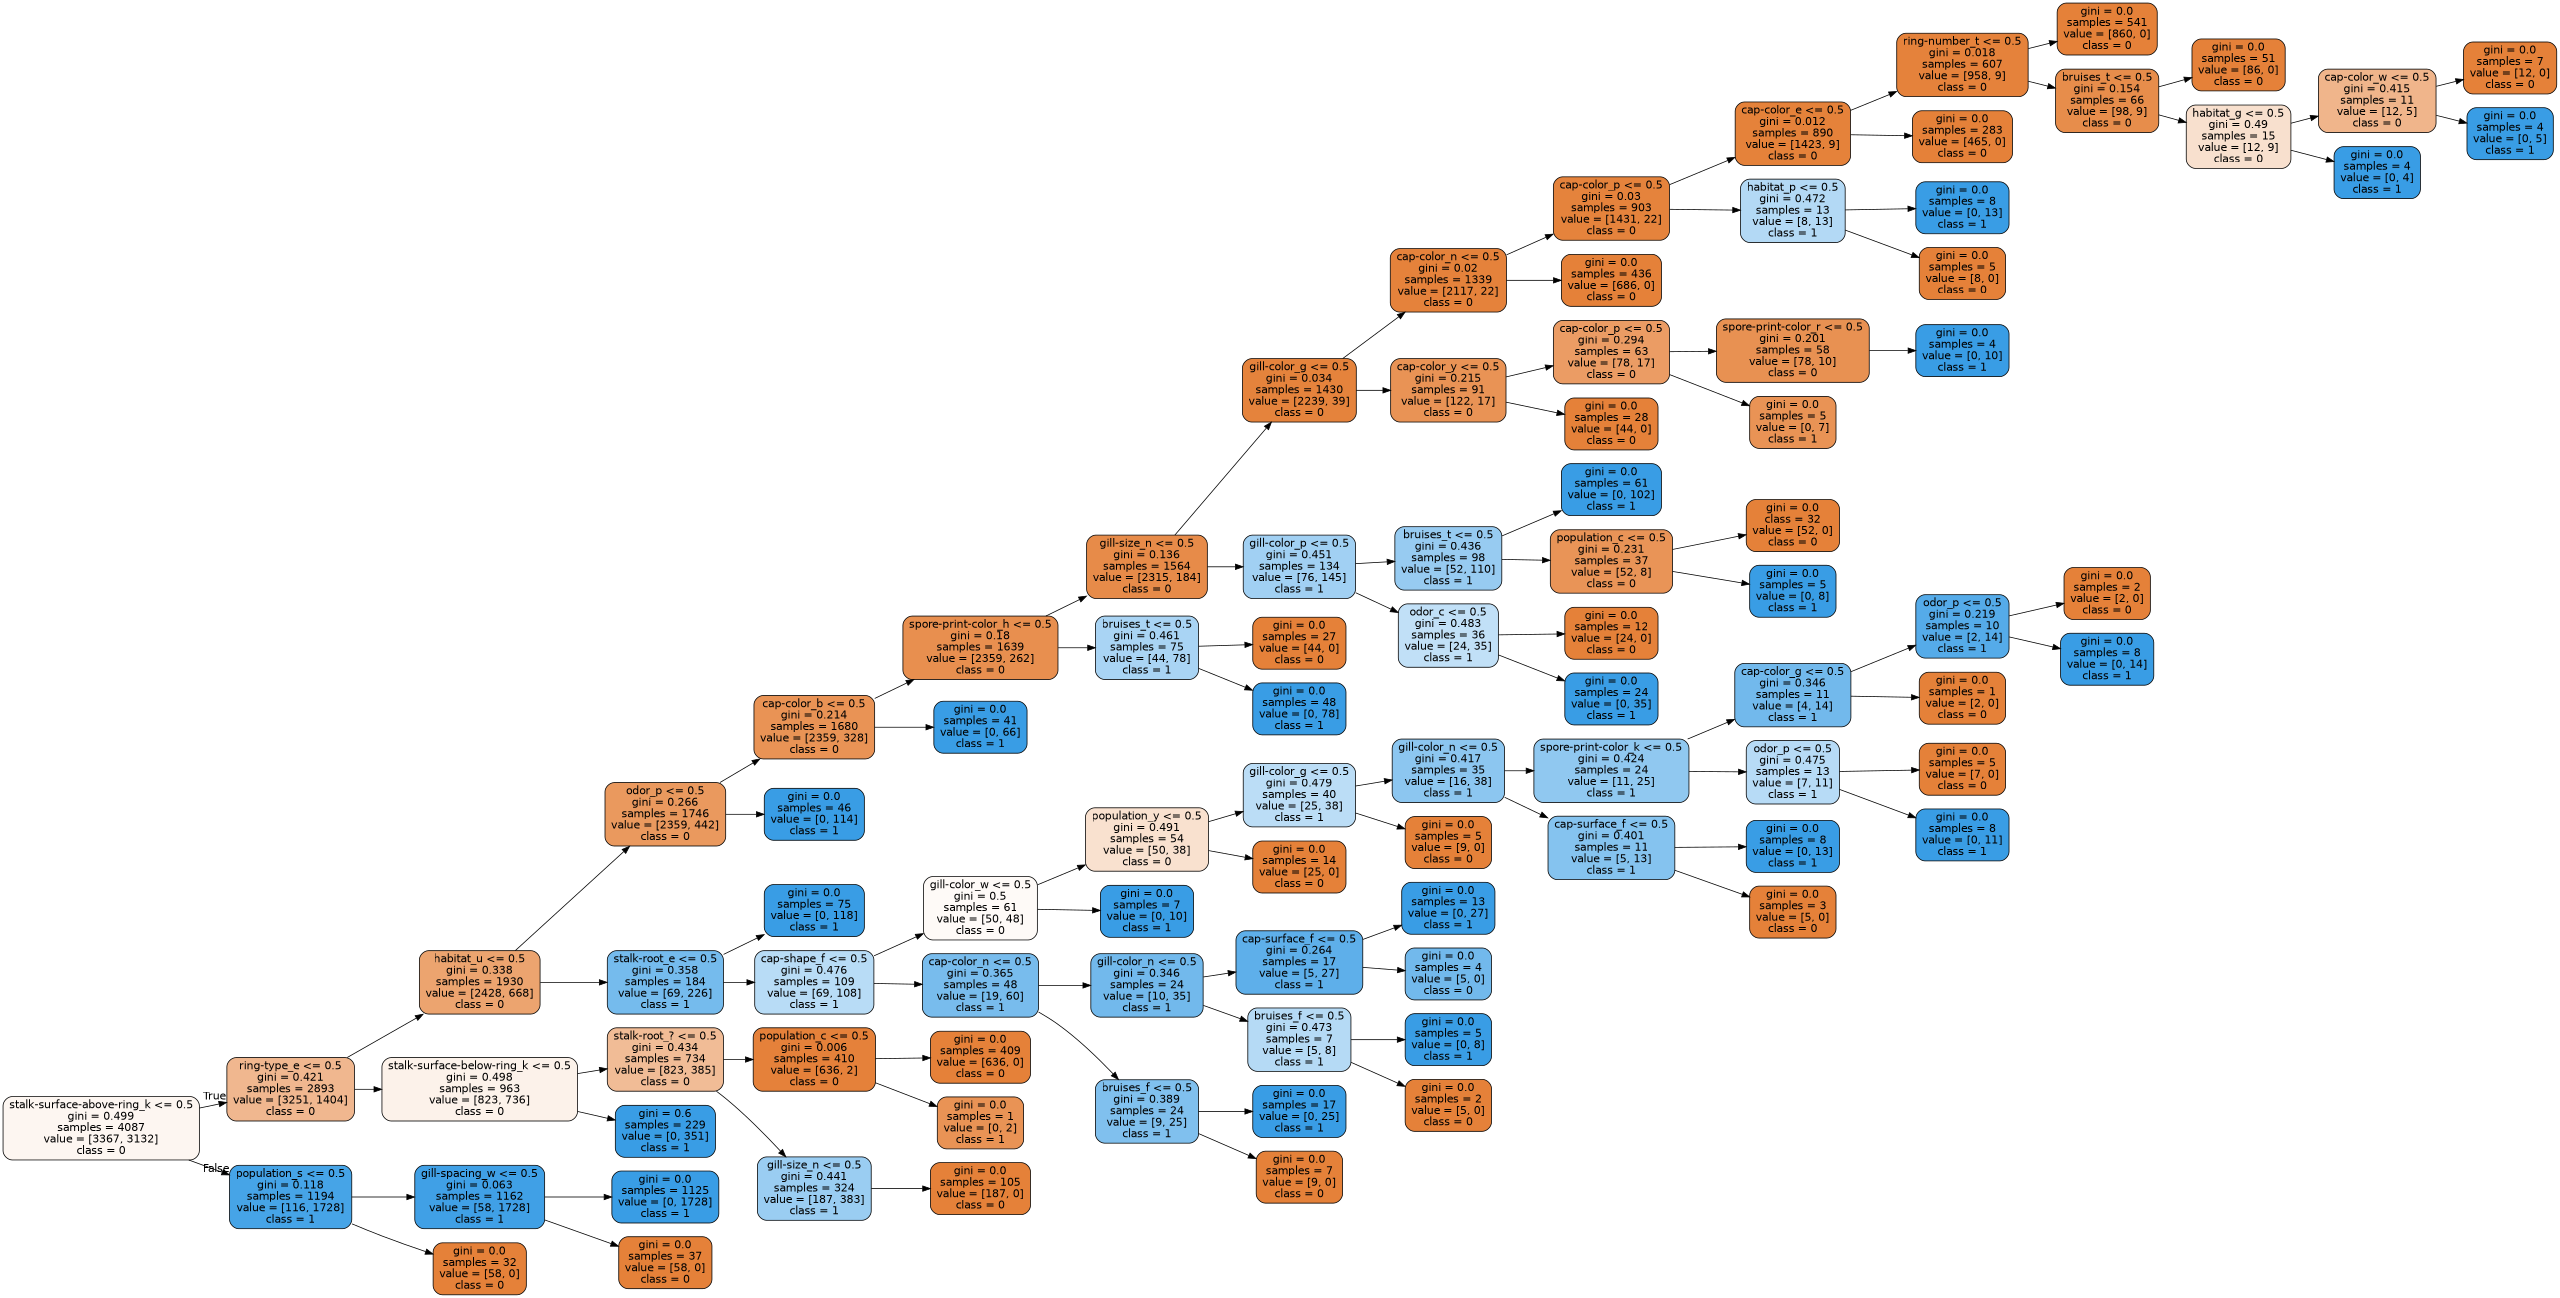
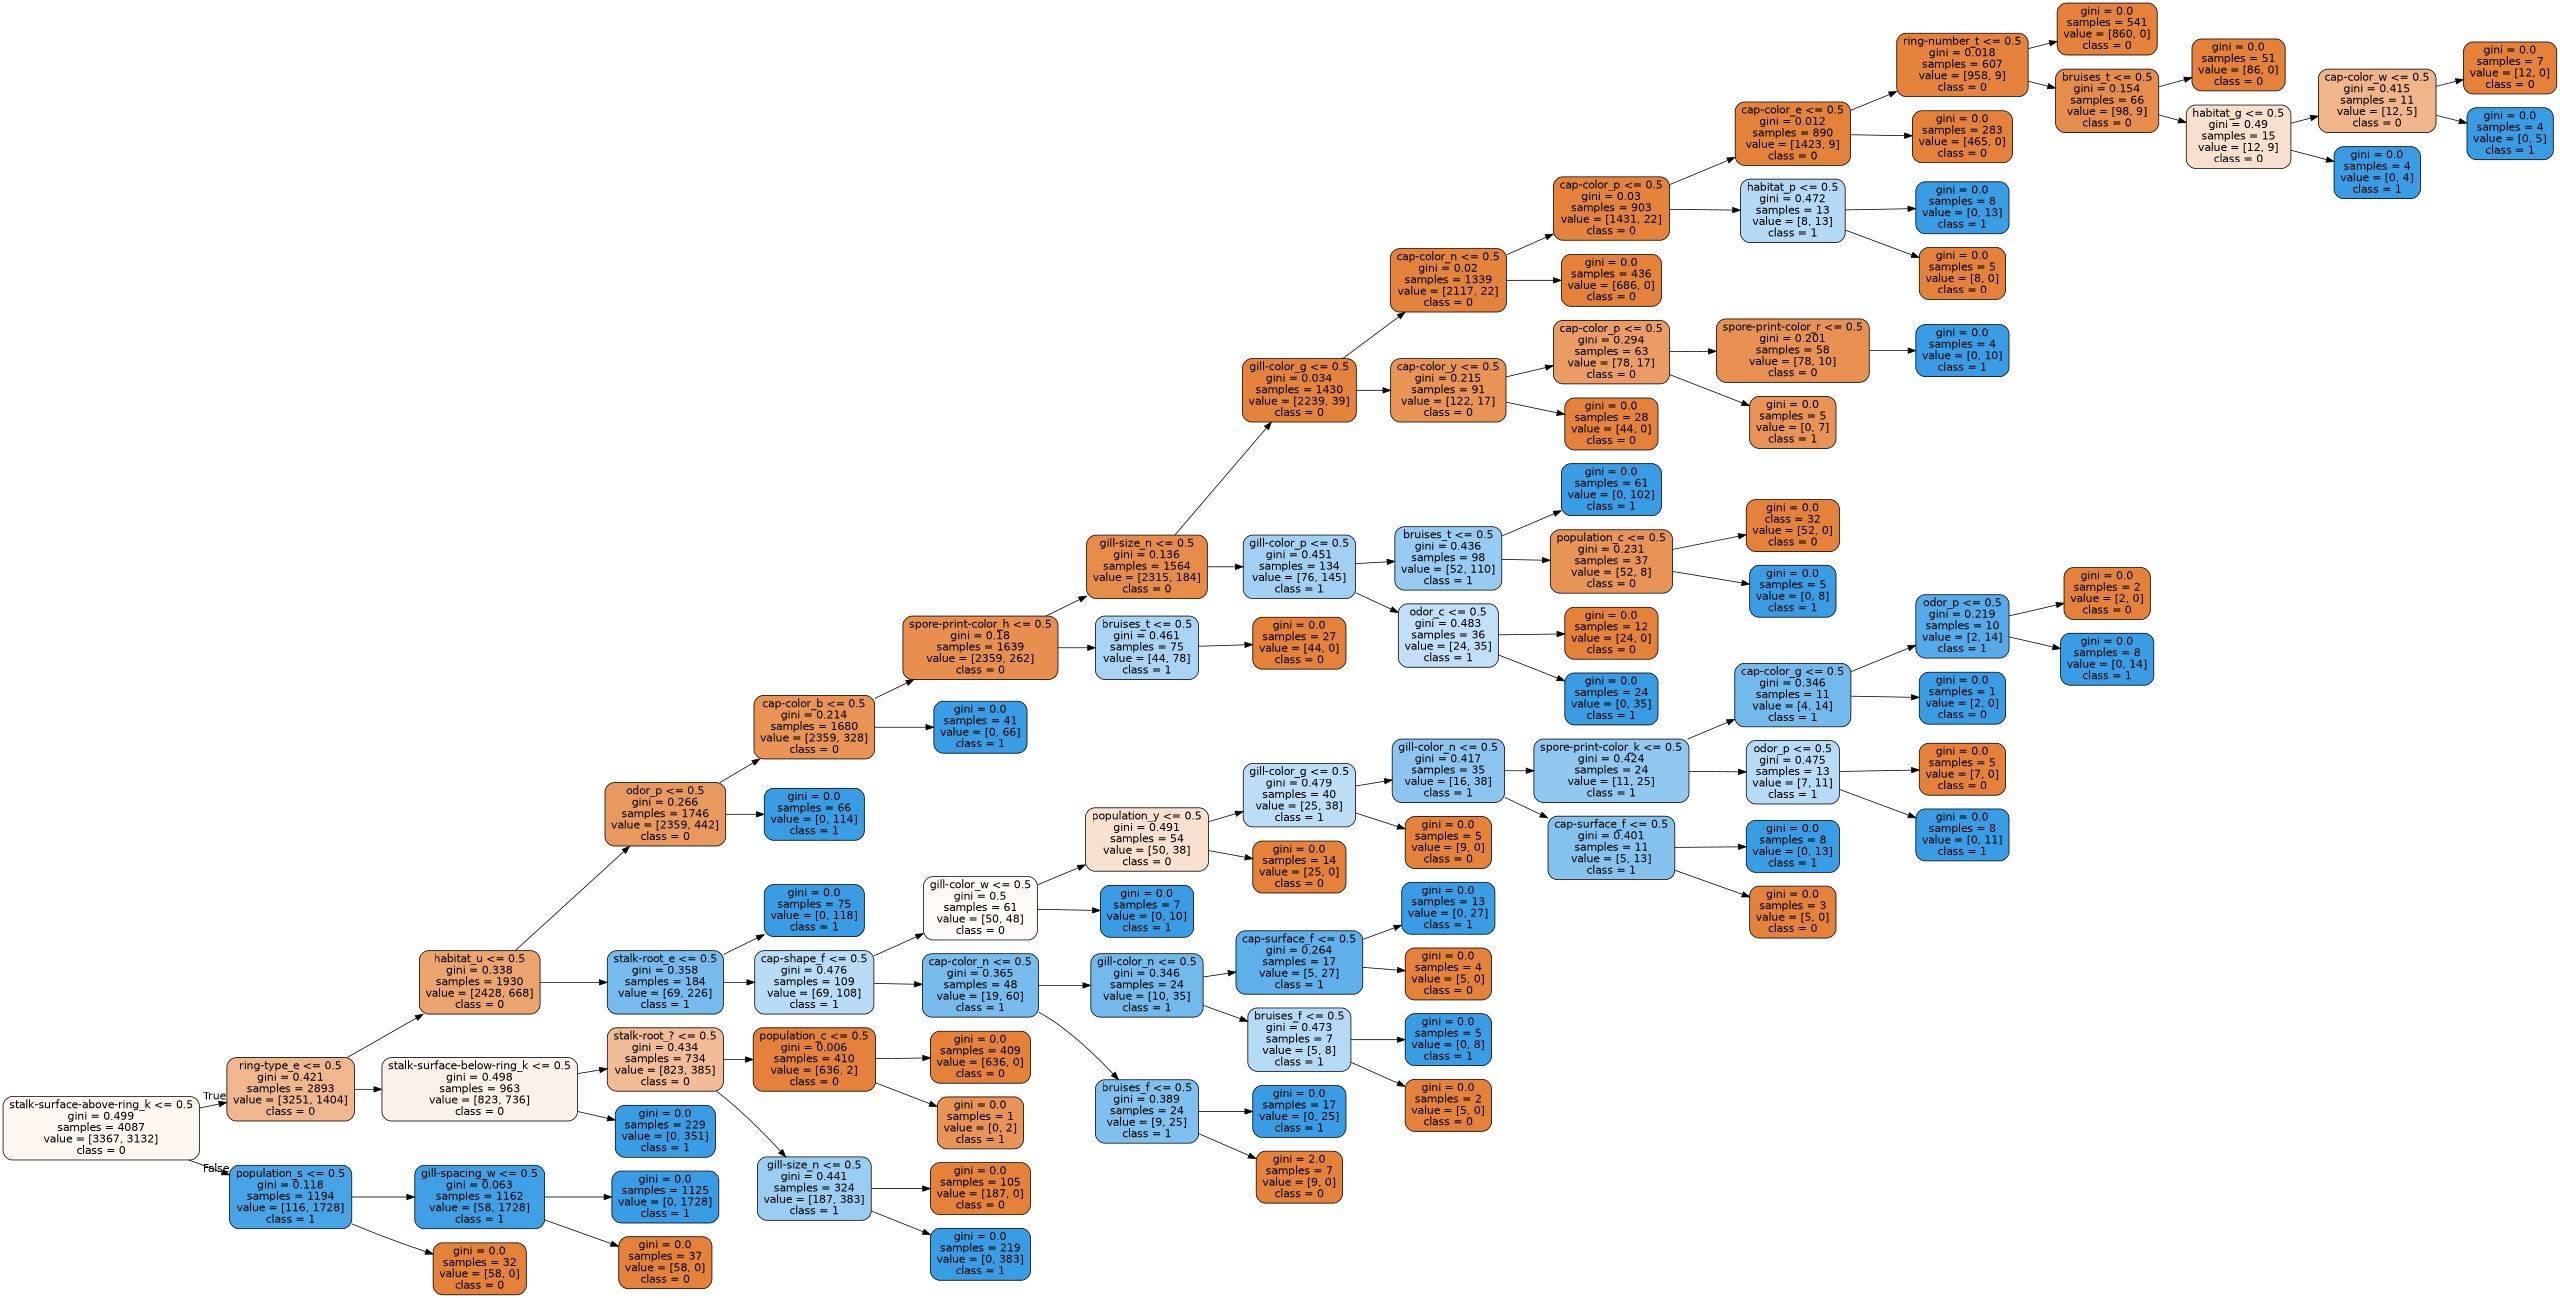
node "gini = 0.0 samples = 1 value = [2, 0] class = 0": fillcolor #e58139 -> #399de5
node "gini = 0.0 samples = 48 value = [0, 78] class = 1": removed
node "gini = 0.0 samples = 46 value = [0, 114] class = 1": label "gini = 0.0 samples = 46 value = [0, 114] class = 1" -> "gini = 0.0 samples = 66 value = [0, 114] class = 1"
node "gini = 0.0 samples = 4 value = [5, 0] class = 0": fillcolor #72b9ec -> #e58139
node "gini = 0.6 samples = 229 value = [0, 351] class = 1": label "gini = 0.6 samples = 229 value = [0, 351] class = 1" -> "gini = 0.0 samples = 229 value = [0, 351] class = 1"
node "gini = 0.0 samples = 7 value = [9, 0] class = 0": label "gini = 0.0 samples = 7 value = [9, 0] class = 0" -> "gini = 2.0 samples = 7 value = [9, 0] class = 0"
node "gini = 0.0 samples = 219 value = [0, 383] class = 1": added
